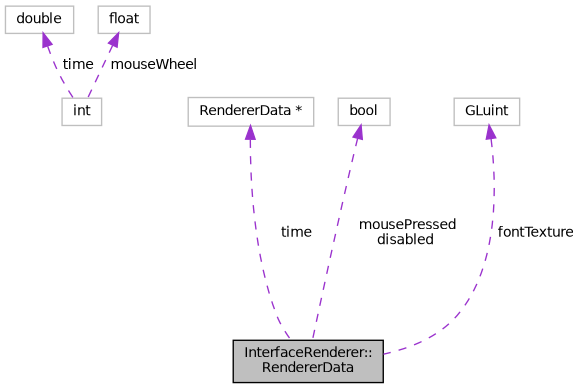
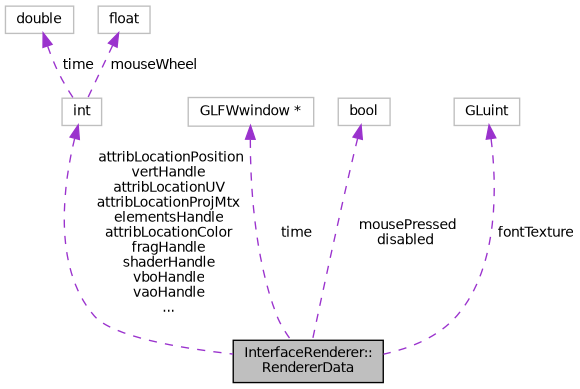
node "RendererData *": label "RendererData *" -> "GLFWwindow *"
edge "InterfaceRenderer:: RendererData" -> "int": added, label "attribLocationPosition vertHandle attribLocationUV attribLocationProjMtx elementsHandle attribLocationColor fragHandle shaderHandle vboHandle vaoHandle ..."
